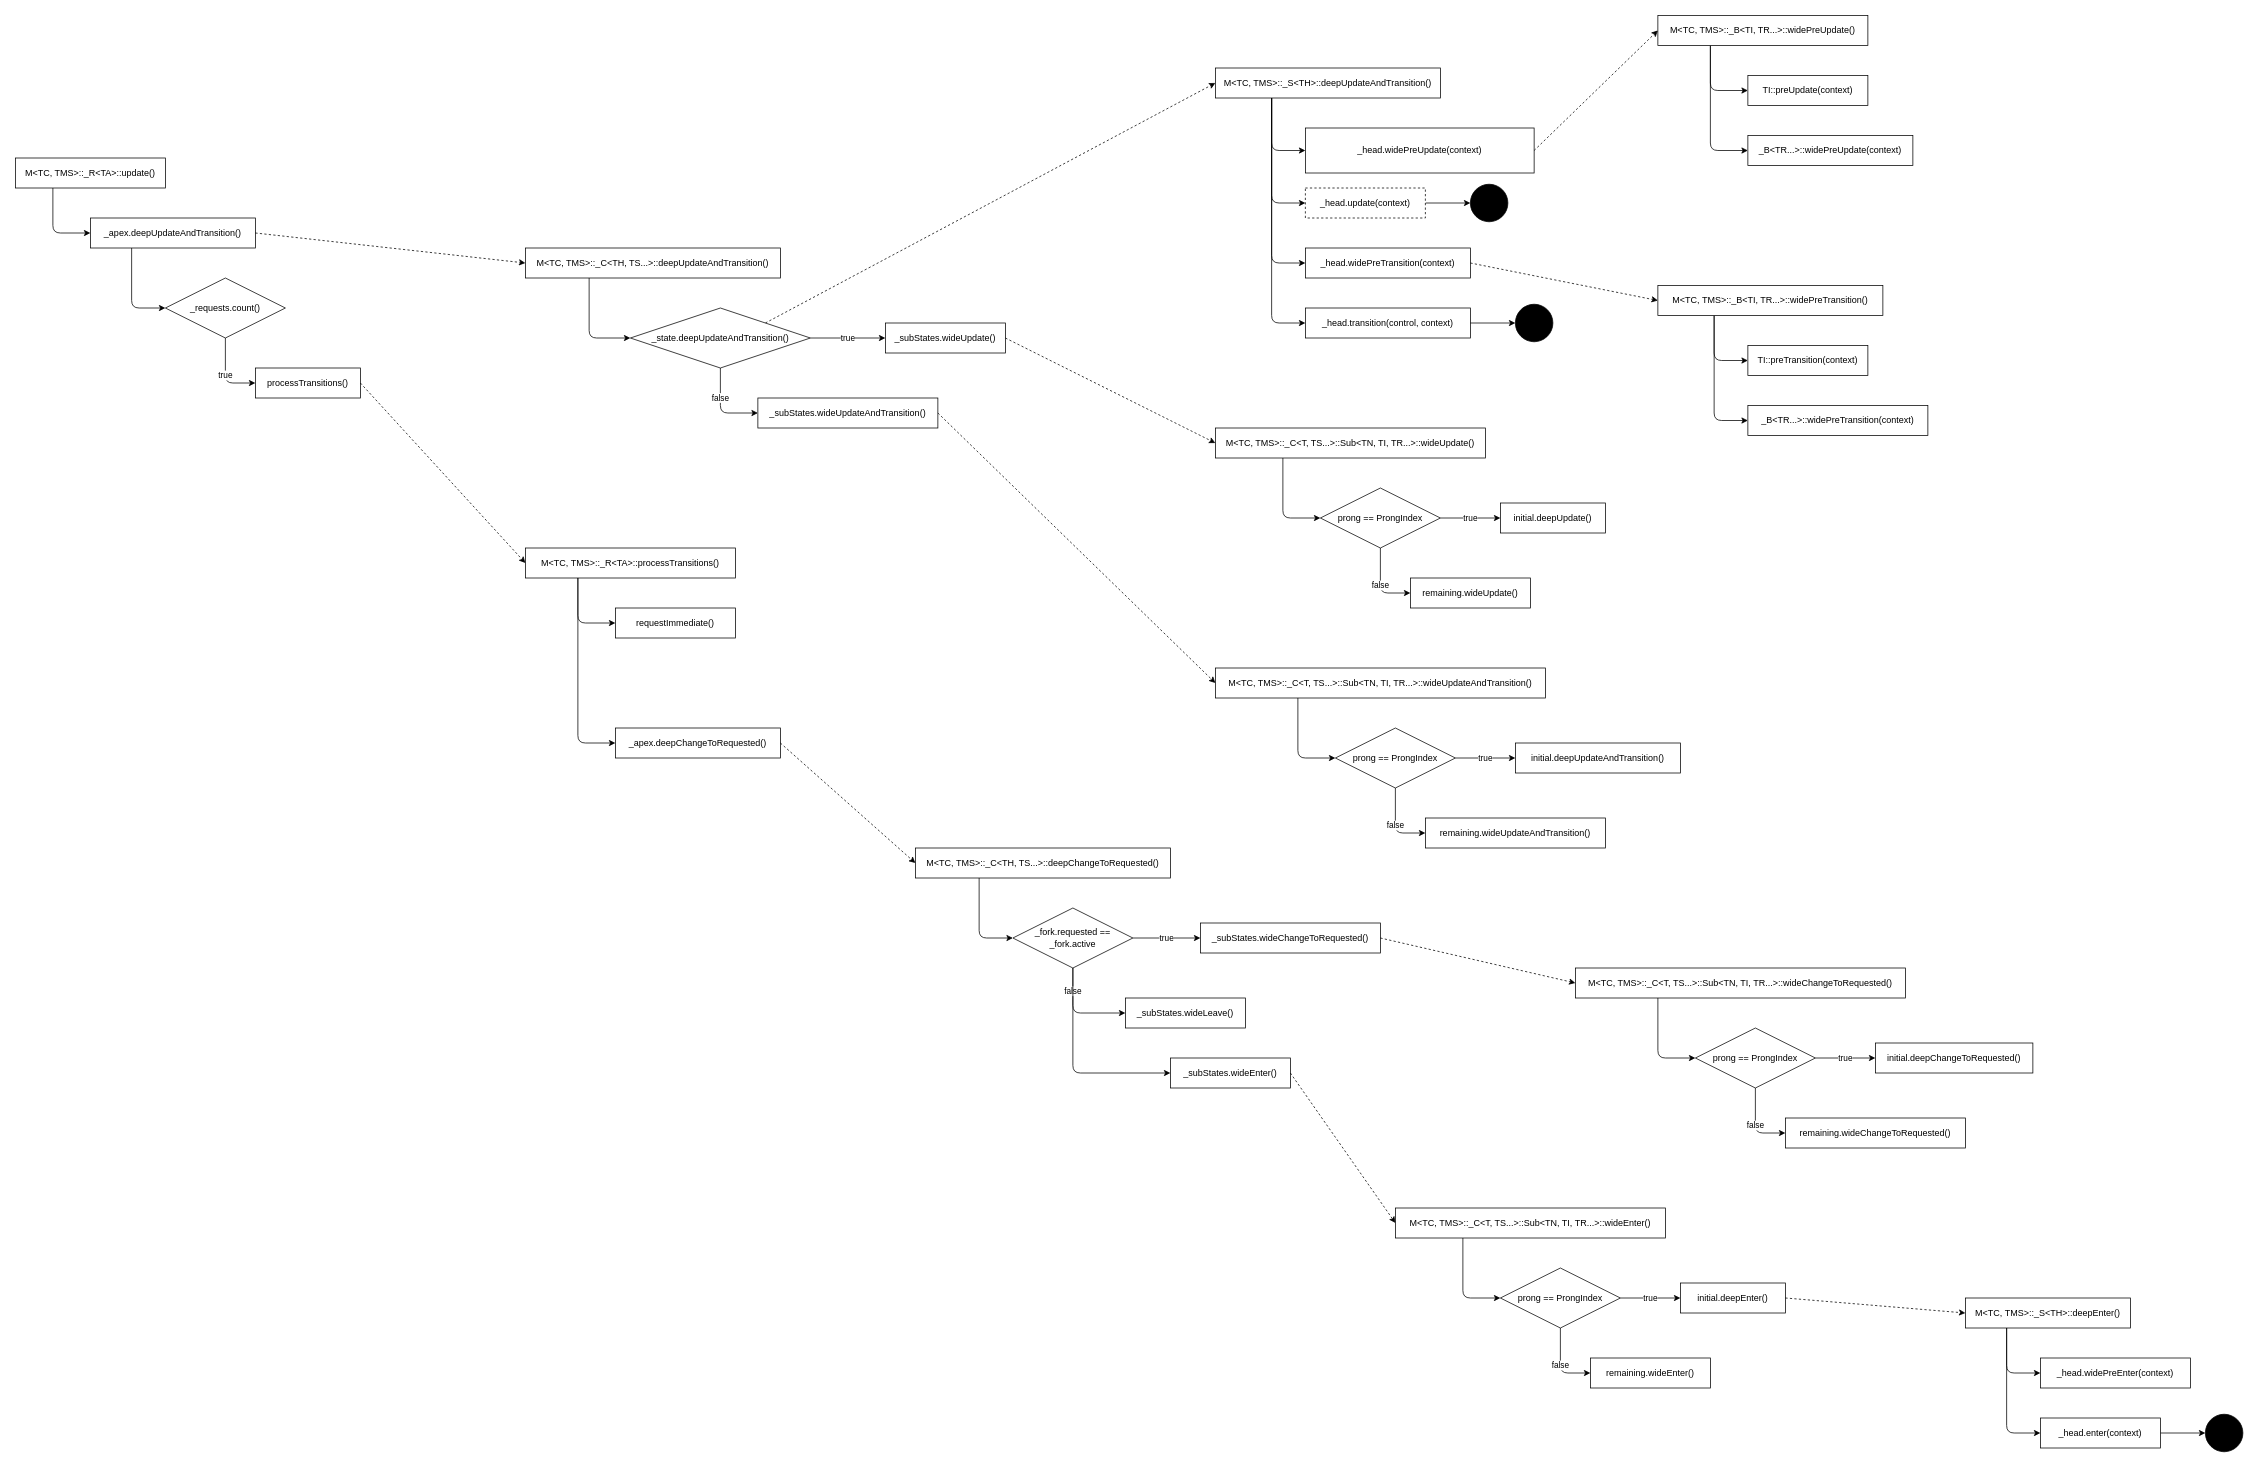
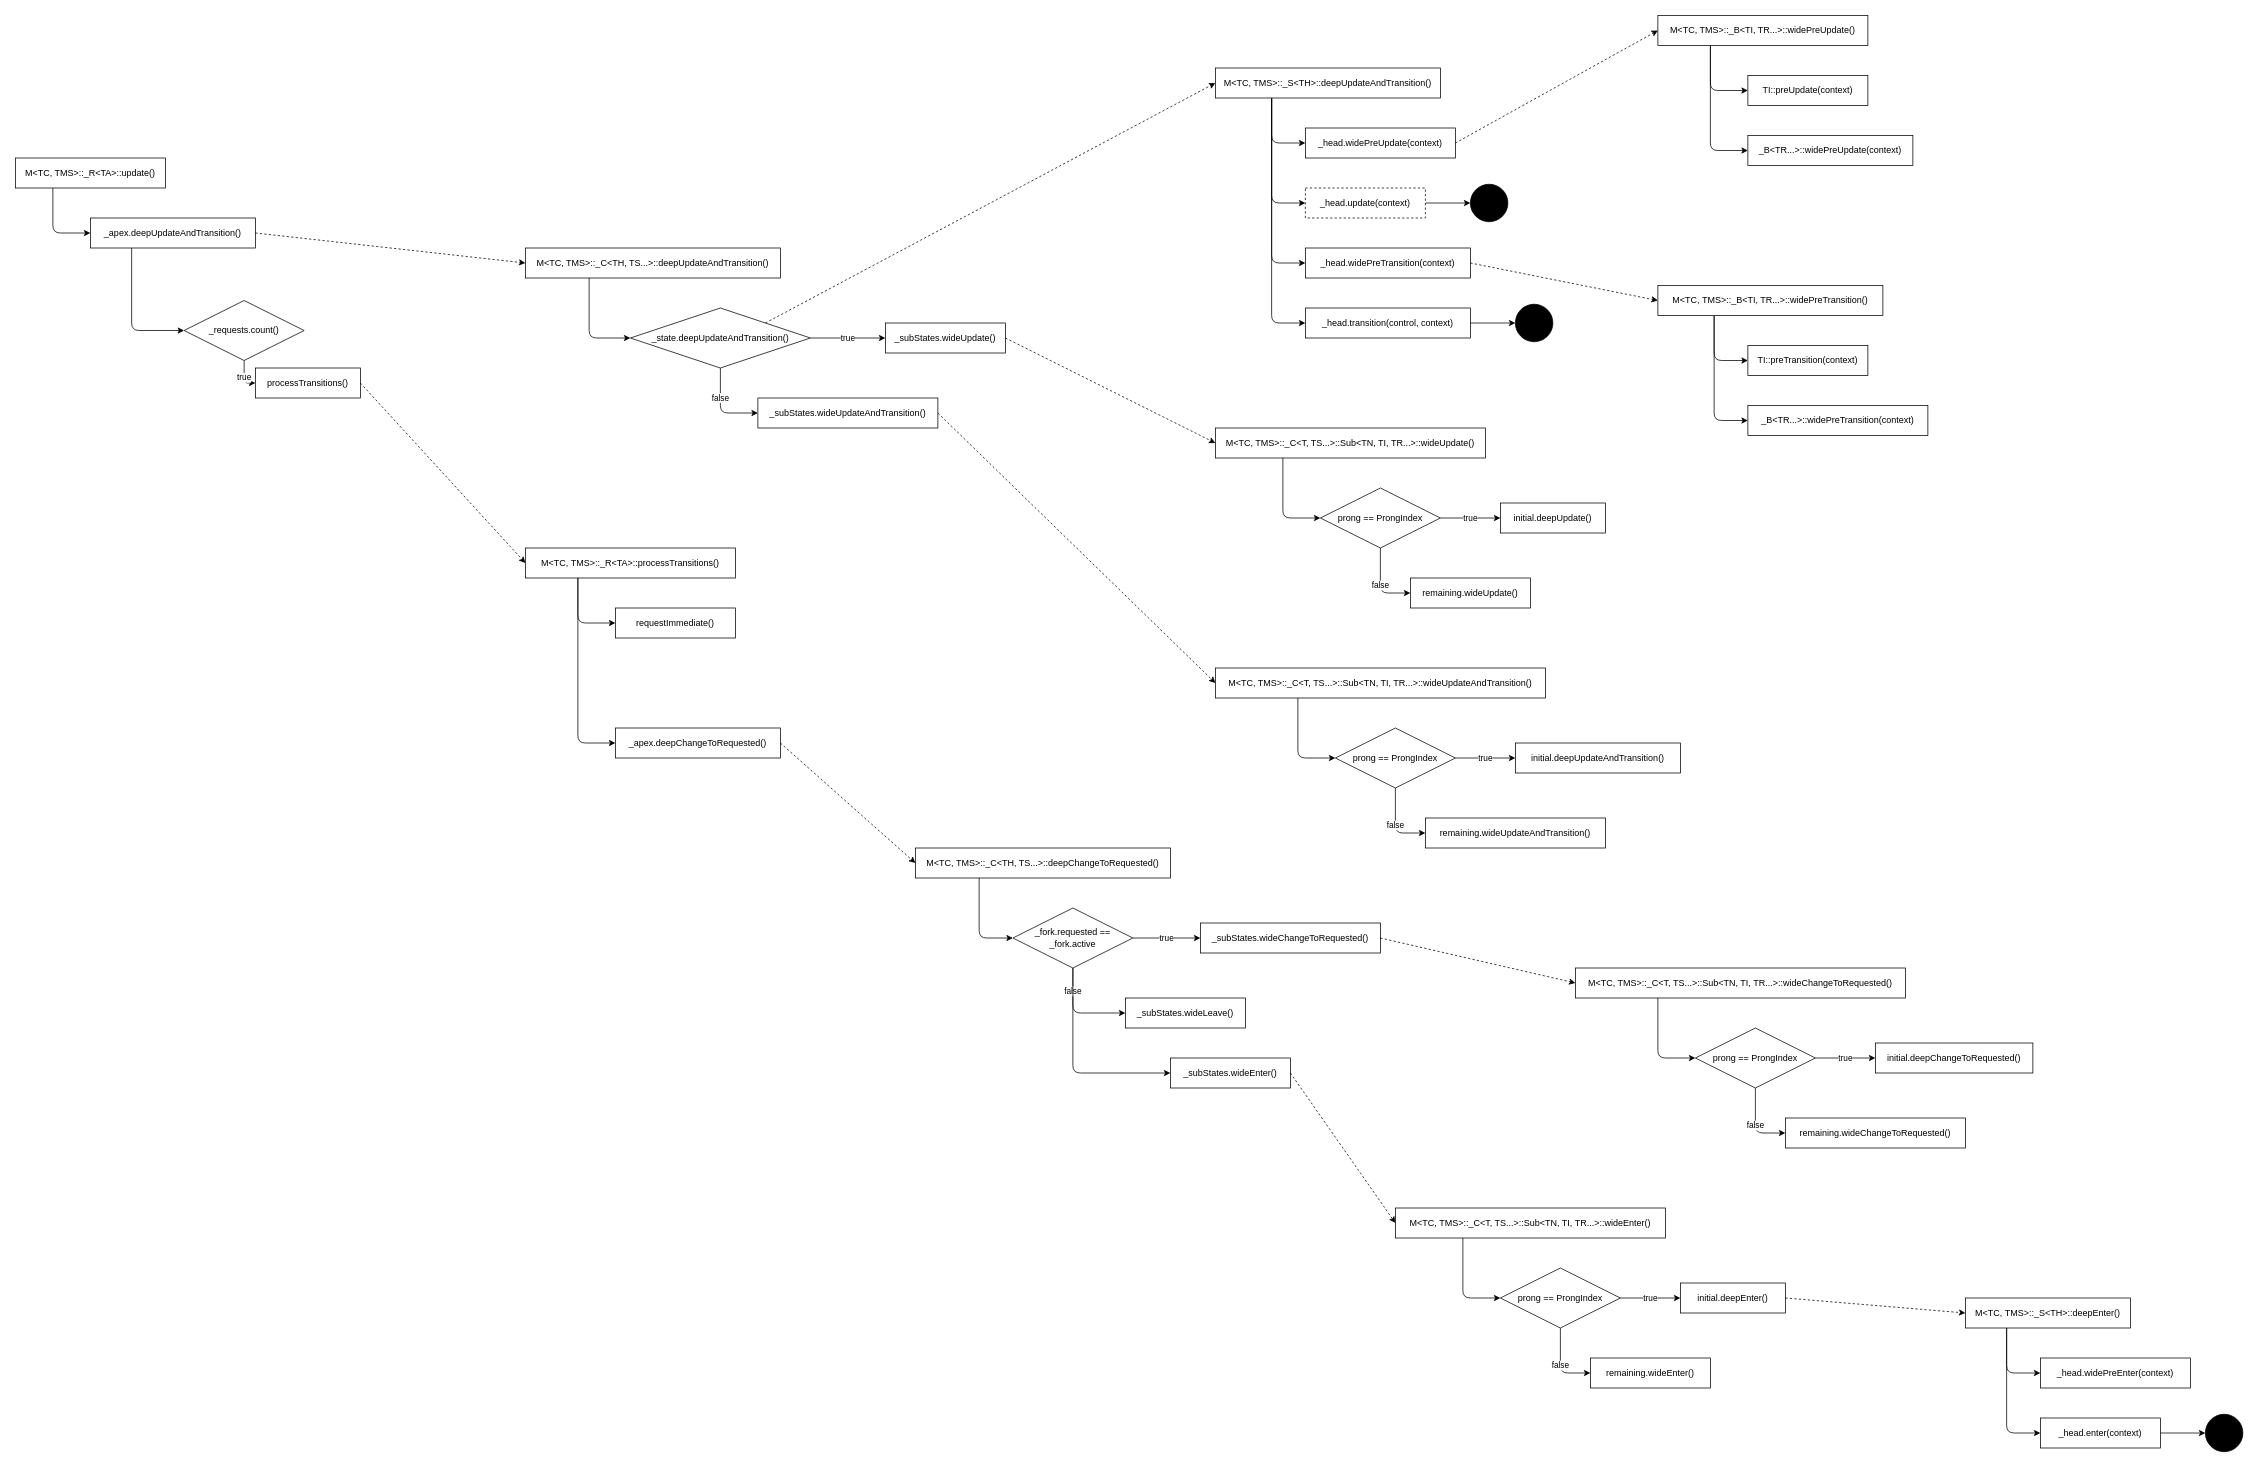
node "_head.widePreUpdate(context)": size 229x45 -> 150x30
node "_requests.count()": moved (225, 308) -> (244, 330)
